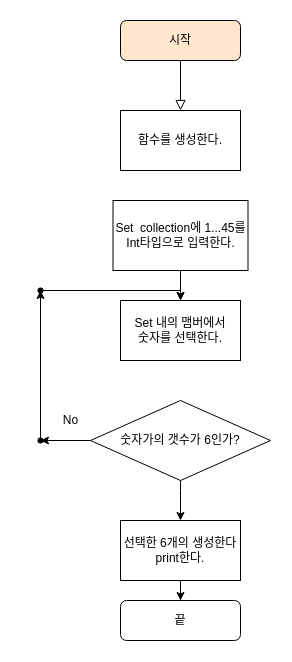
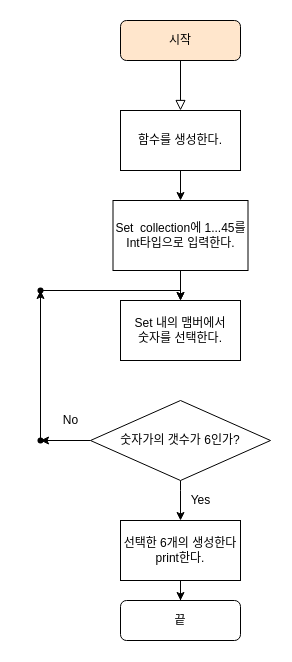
edge "함수를 생성한다." -> "Set collection에 1...45를 Int타입으로 입력한다.": added
node "Yes": added
